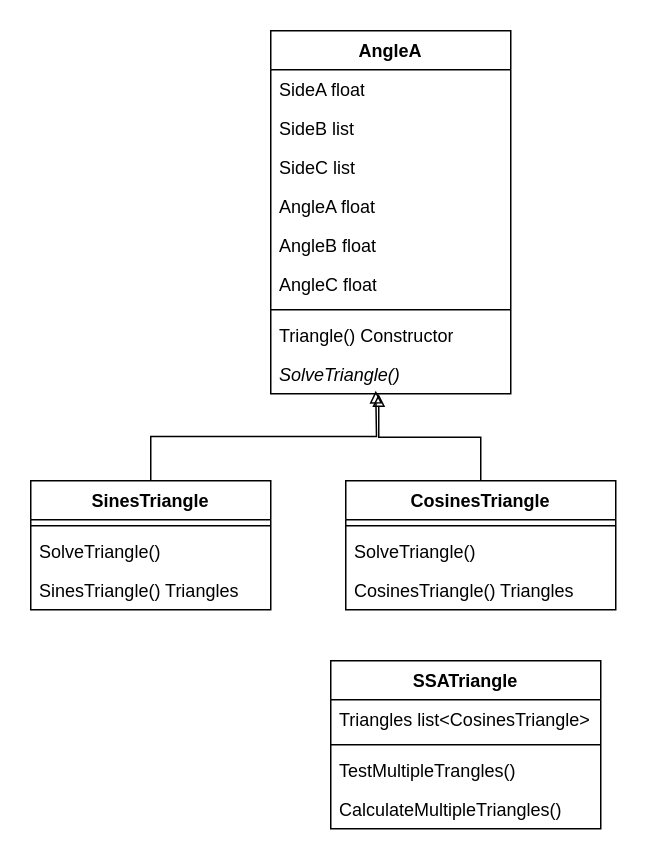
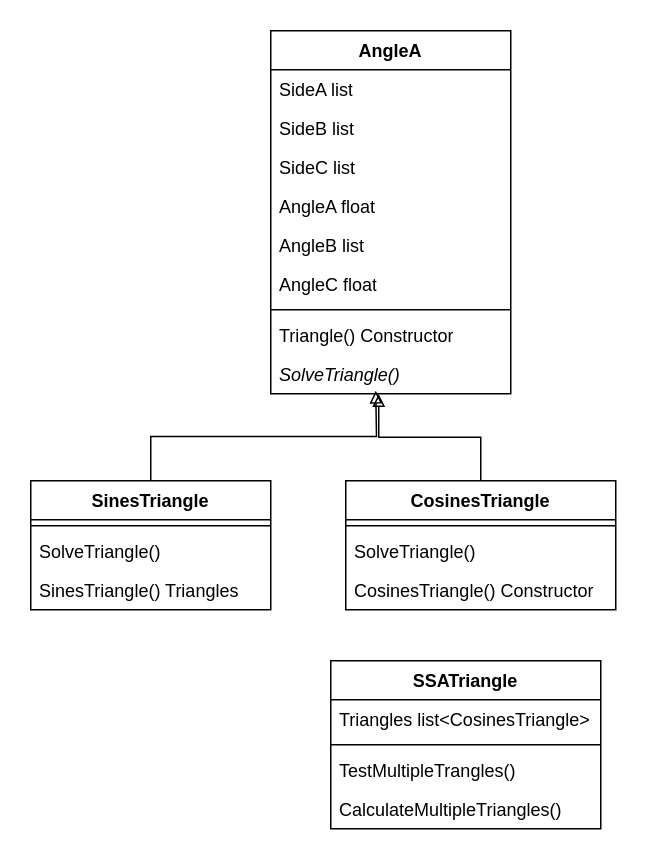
node "SideA float": label "SideA float" -> "SideA list"
node "AngleB float": label "AngleB float" -> "AngleB list"
node "CosinesTriangle() Triangles": label "CosinesTriangle() Triangles" -> "CosinesTriangle() Constructor"
